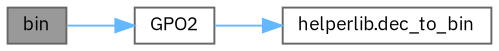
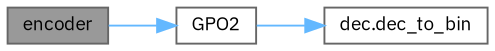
node "bin": label "bin" -> "encoder"
node "helperlib.dec_to_bin": label "helperlib.dec_to_bin" -> "dec.dec_to_bin"
